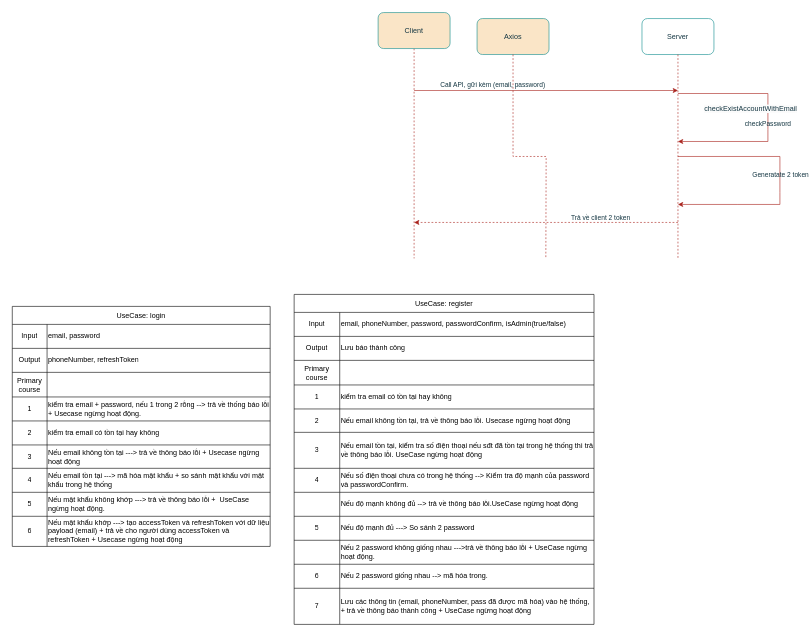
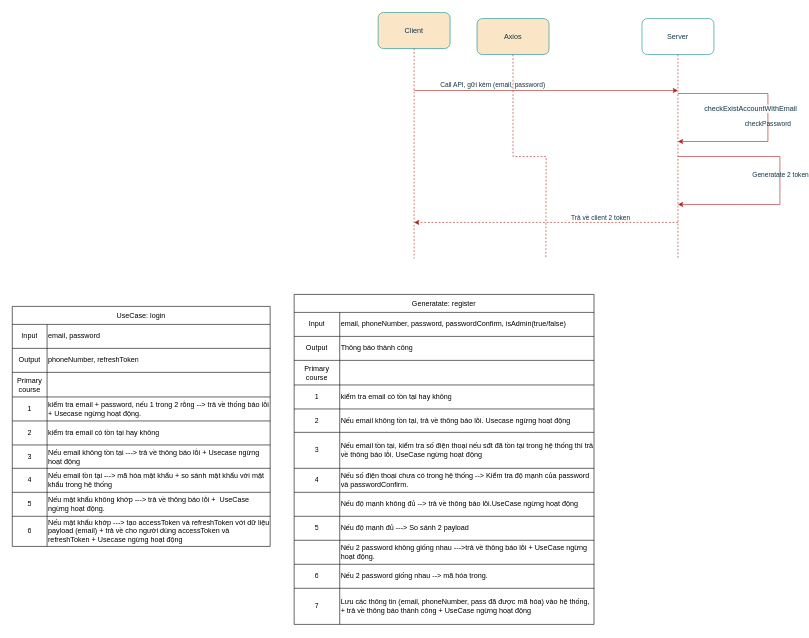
node "UseCase: register": label "UseCase: register" -> "Generatate: register"
node "Lưu báo thành công": label "Lưu báo thành công" -> "Thông báo thành công"
node "Nếu độ mạnh đủ ---> So sánh 2 password": label "Nếu độ mạnh đủ ---> So sánh 2 password" -> "Nếu độ mạnh đủ ---> So sánh 2 payload"
